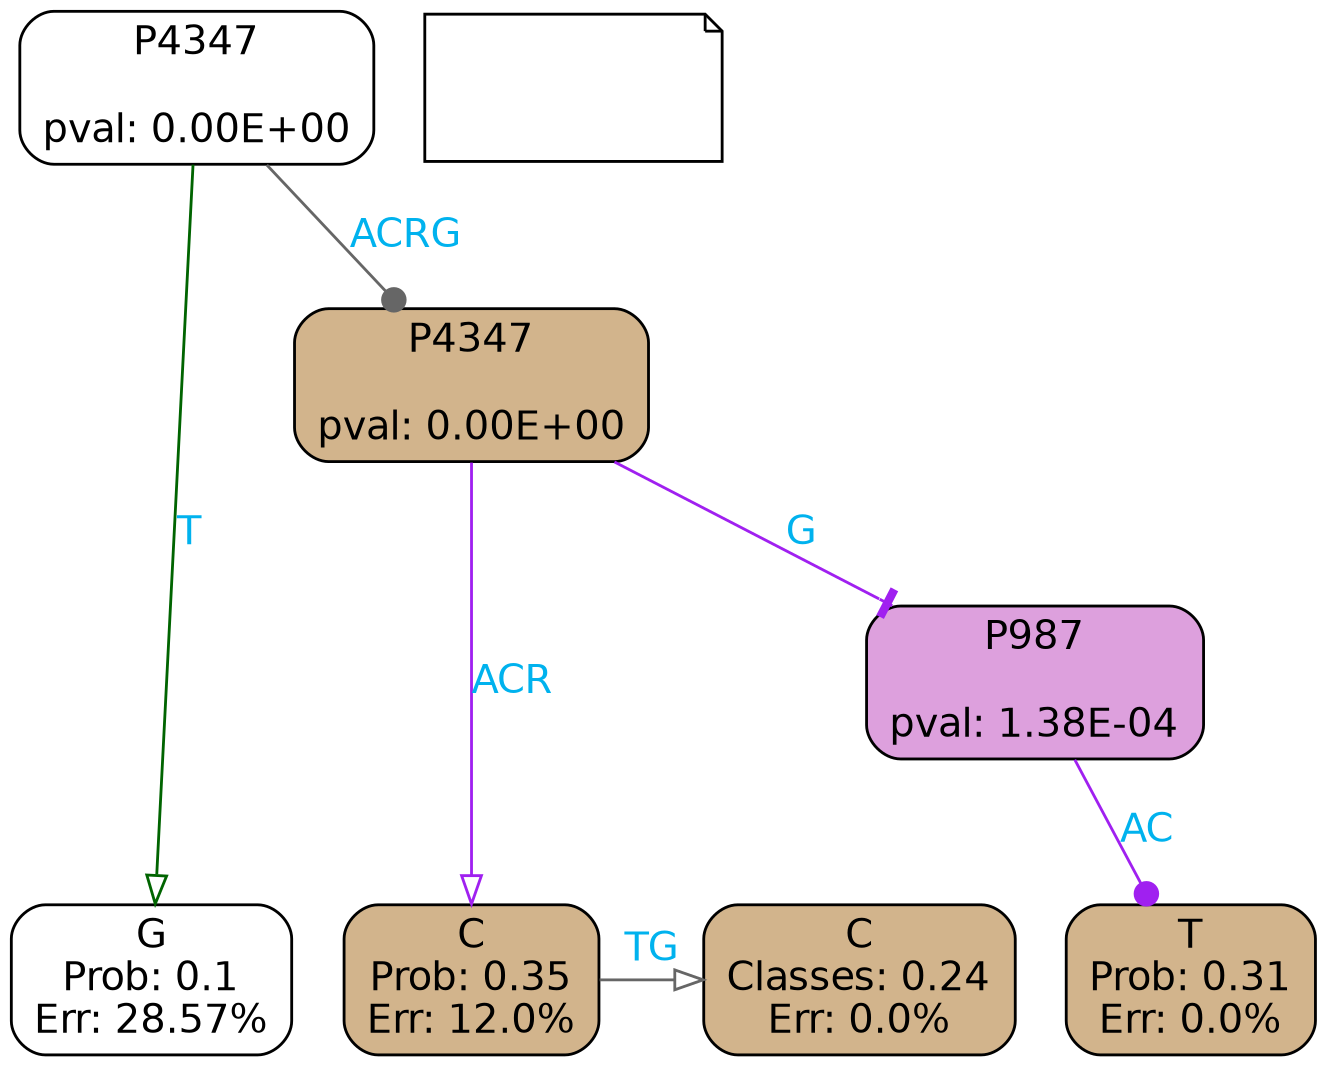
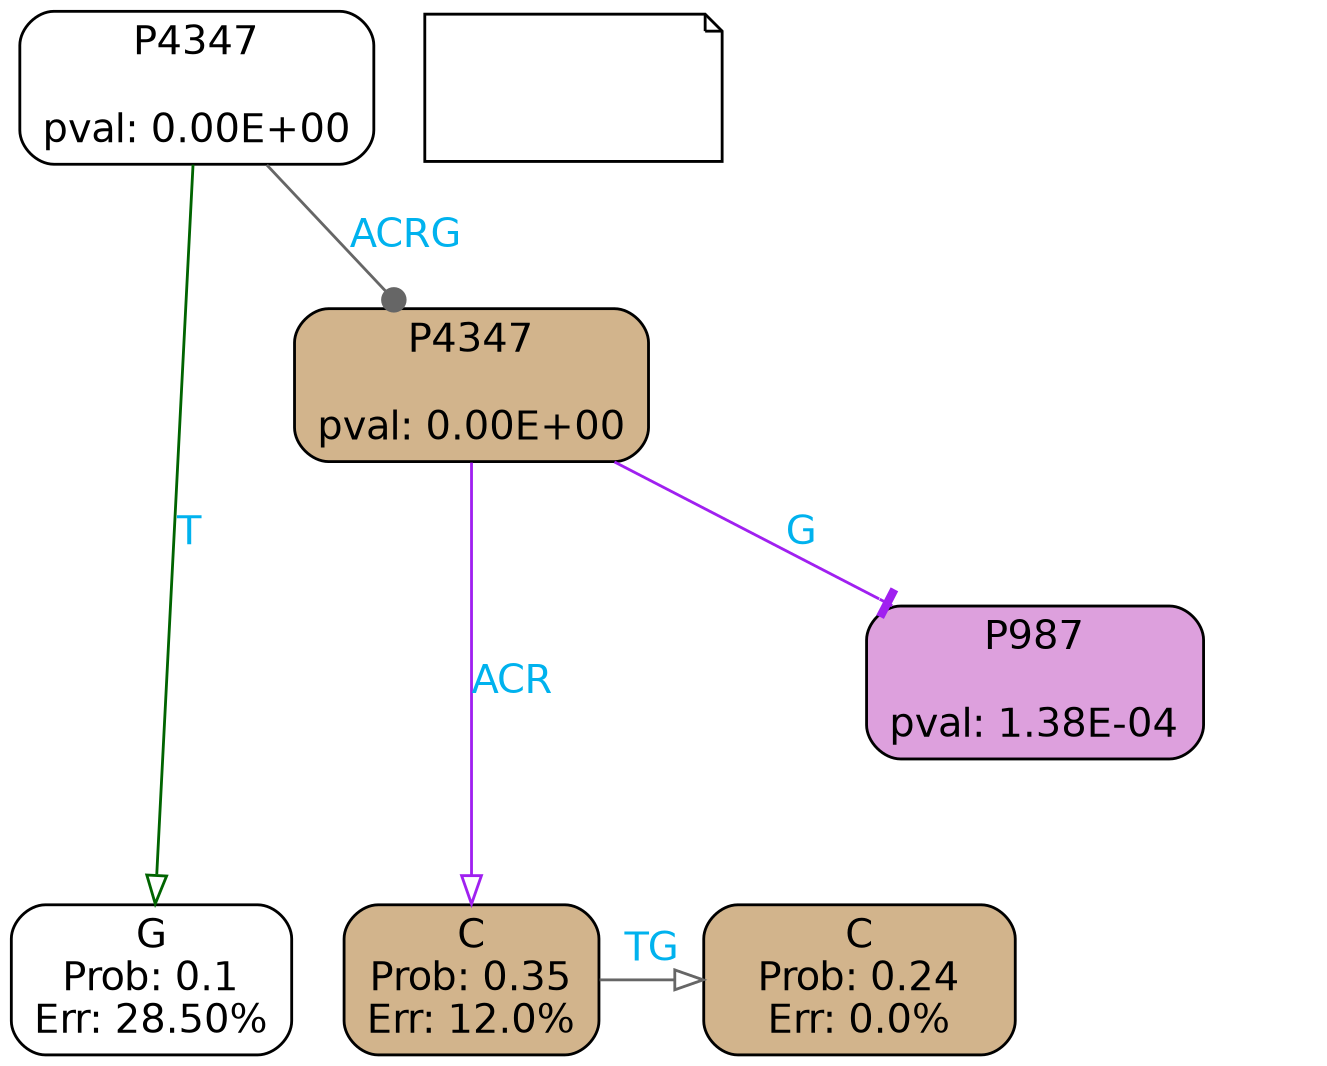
node "G Prob: 0.1 Err: 28.57%": label "G Prob: 0.1 Err: 28.57%" -> "G Prob: 0.1 Err: 28.50%"
node "C Classes: 0.24 Err: 0.0%": label "C Classes: 0.24 Err: 0.0%" -> "C Prob: 0.24 Err: 0.0%"
node "T Prob: 0.31 Err: 0.0%": removed
